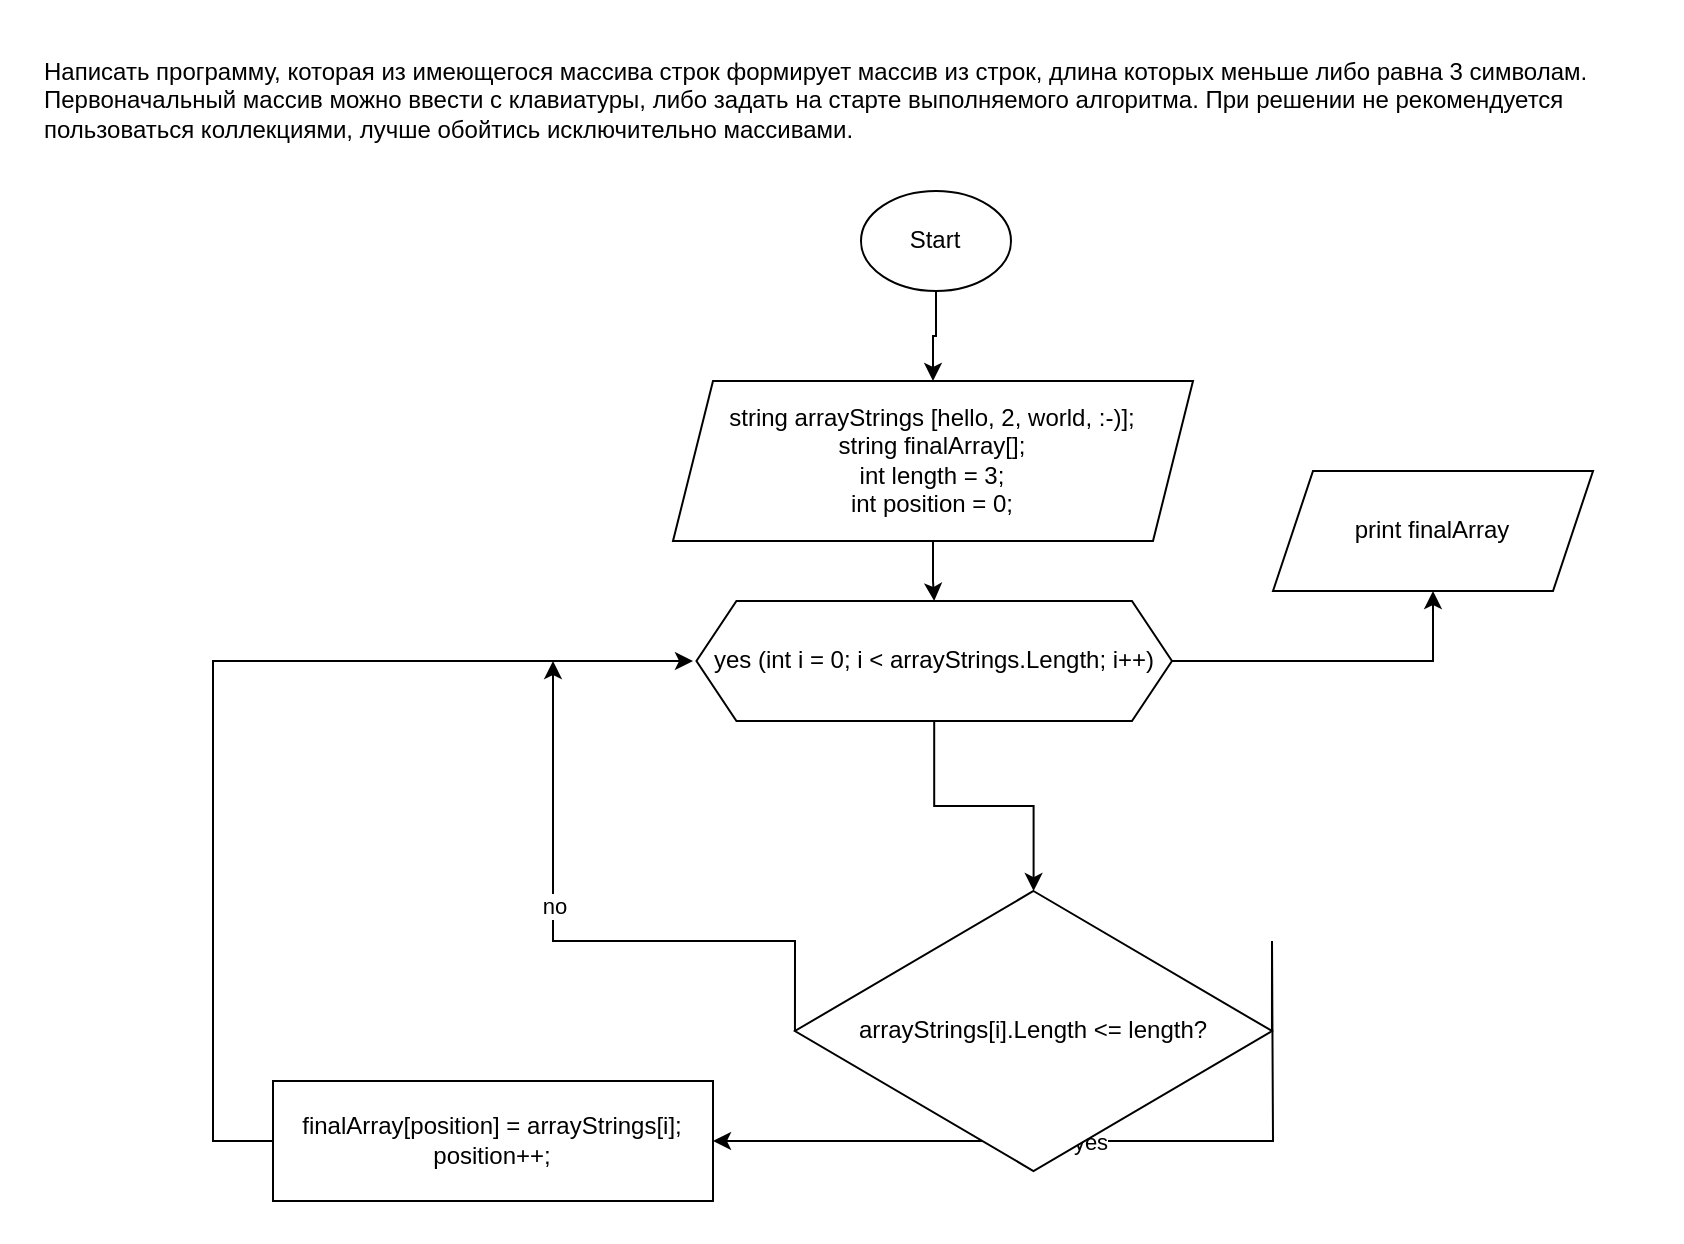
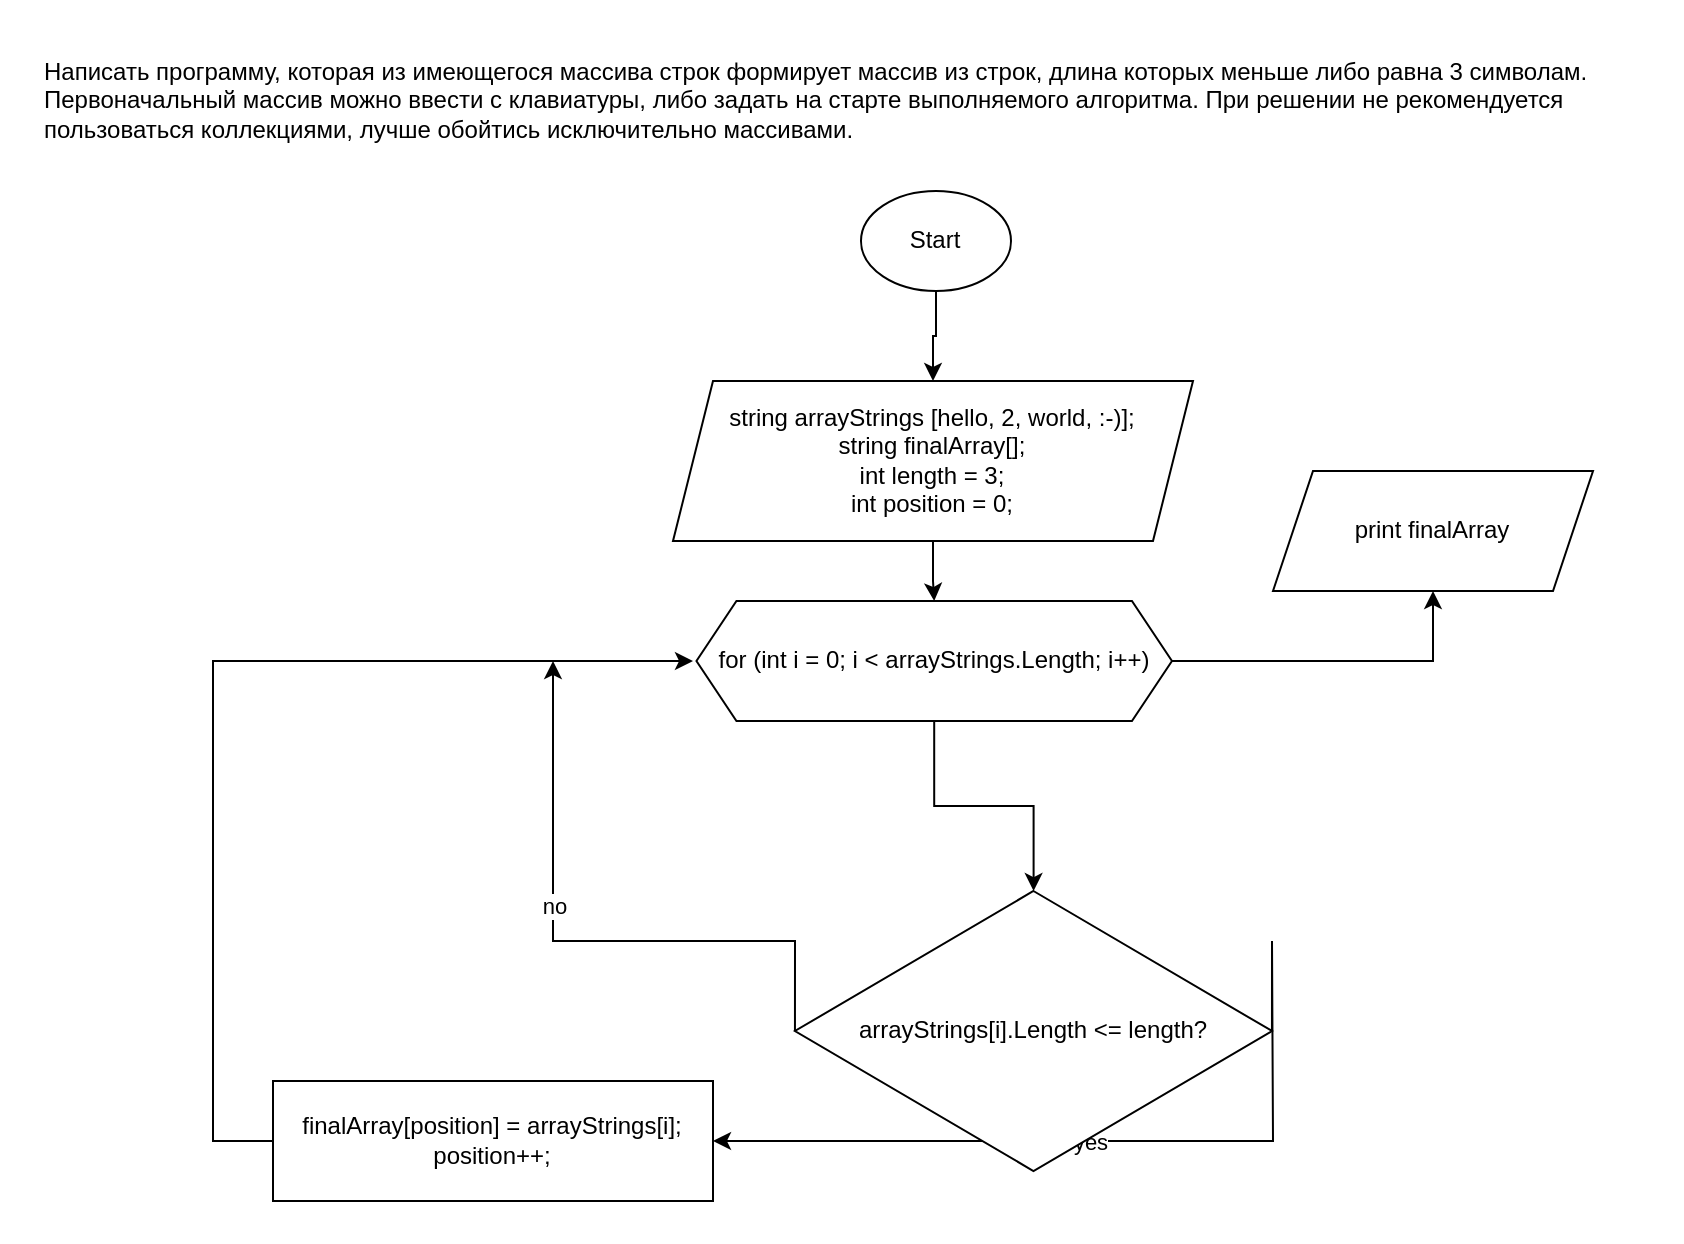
node "yes (int i = 0; i < arrayStrings.Length; i++)": label "yes (int i = 0; i < arrayStrings.Length; i++)" -> "for (int i = 0; i < arrayStrings.Length; i++)"
